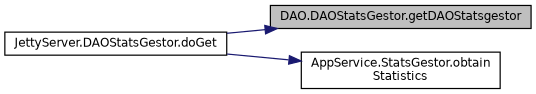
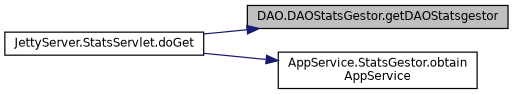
node "JettyServer.DAOStatsGestor.doGet": label "JettyServer.DAOStatsGestor.doGet" -> "JettyServer.StatsServlet.doGet"
node "AppService.StatsGestor.obtain Statistics": label "AppService.StatsGestor.obtain Statistics" -> "AppService.StatsGestor.obtain AppService"
